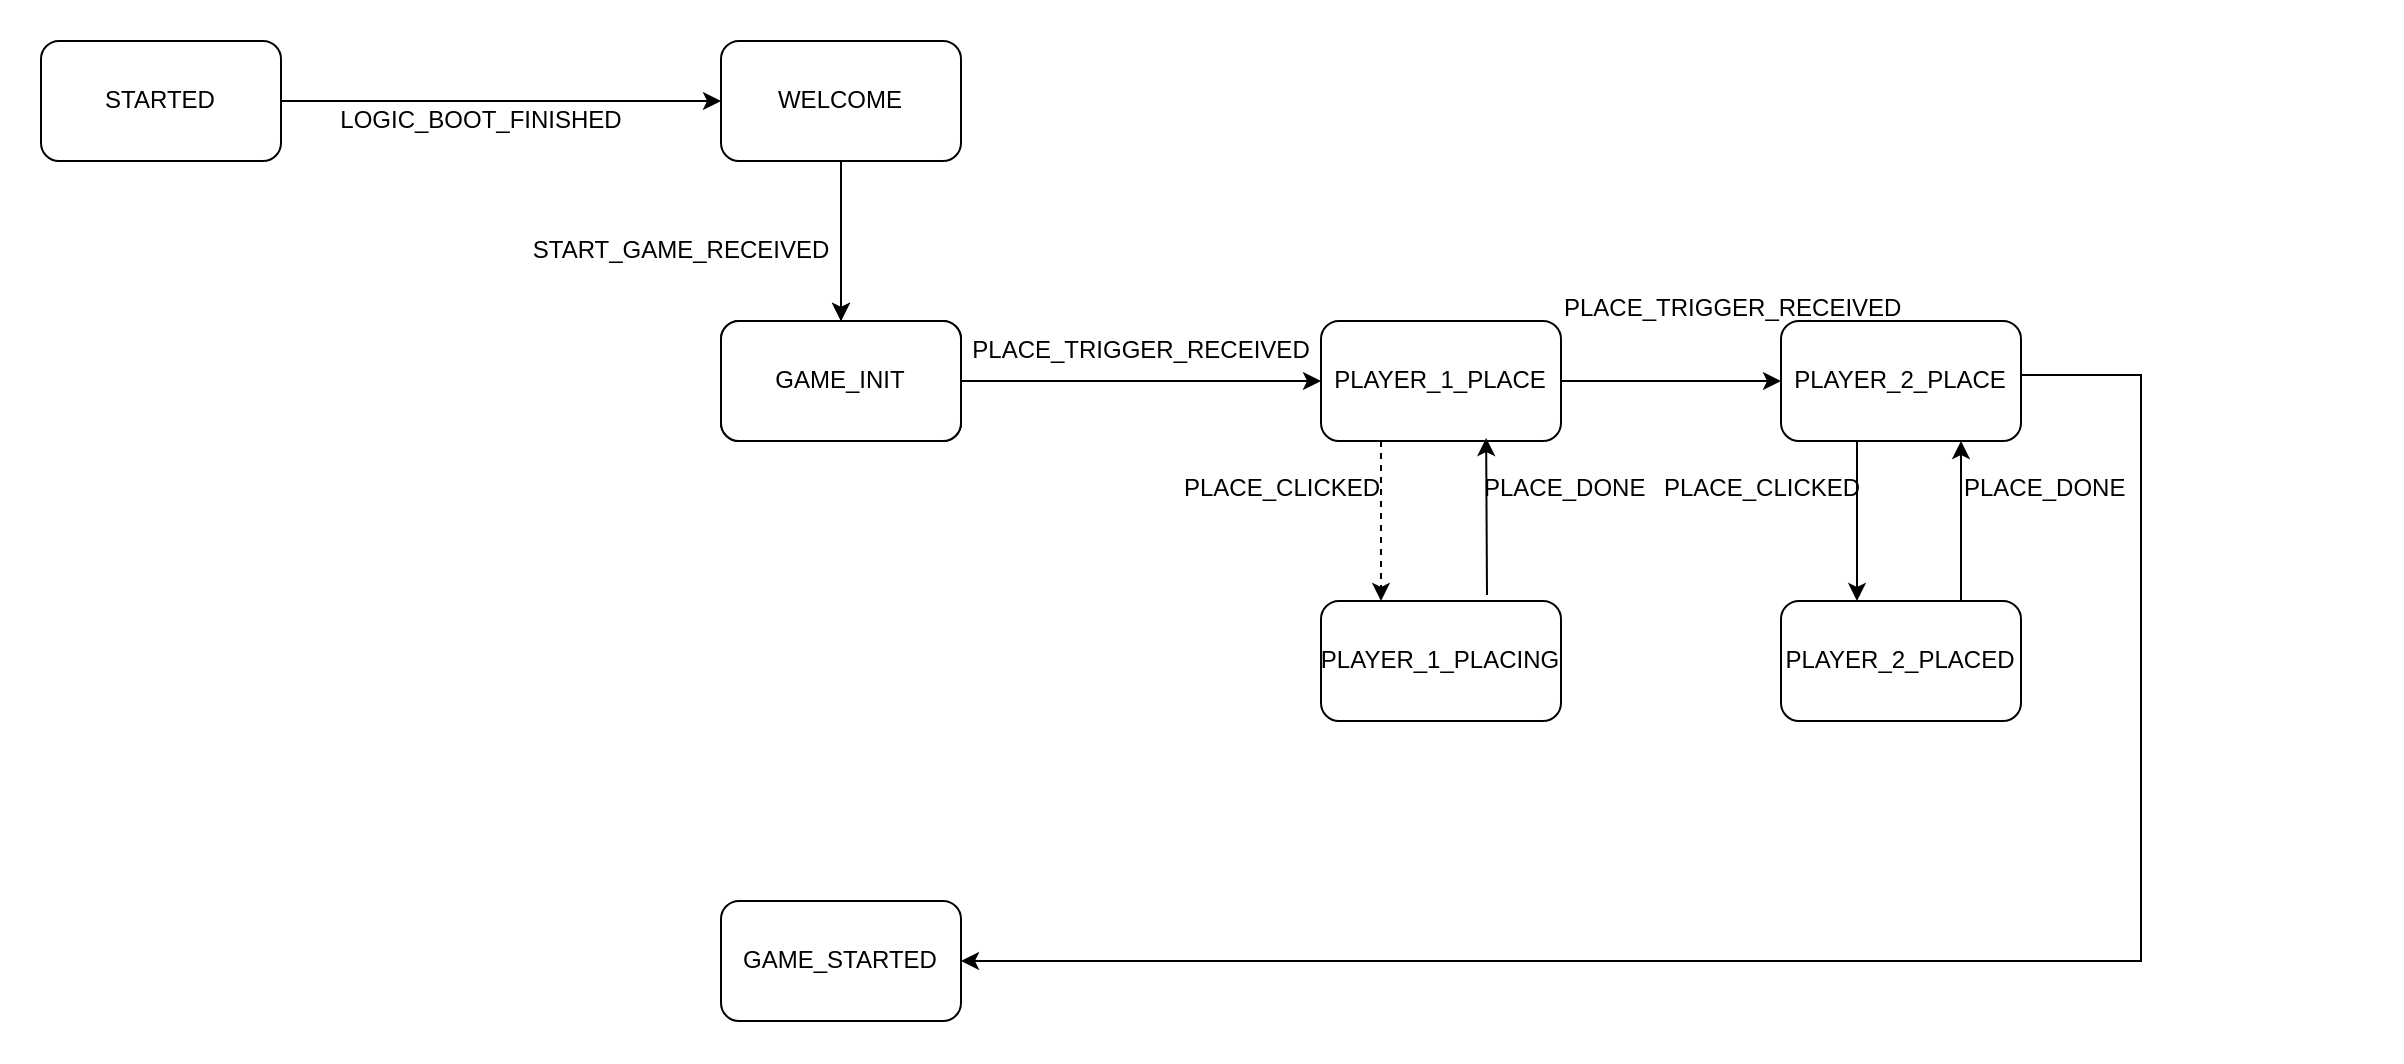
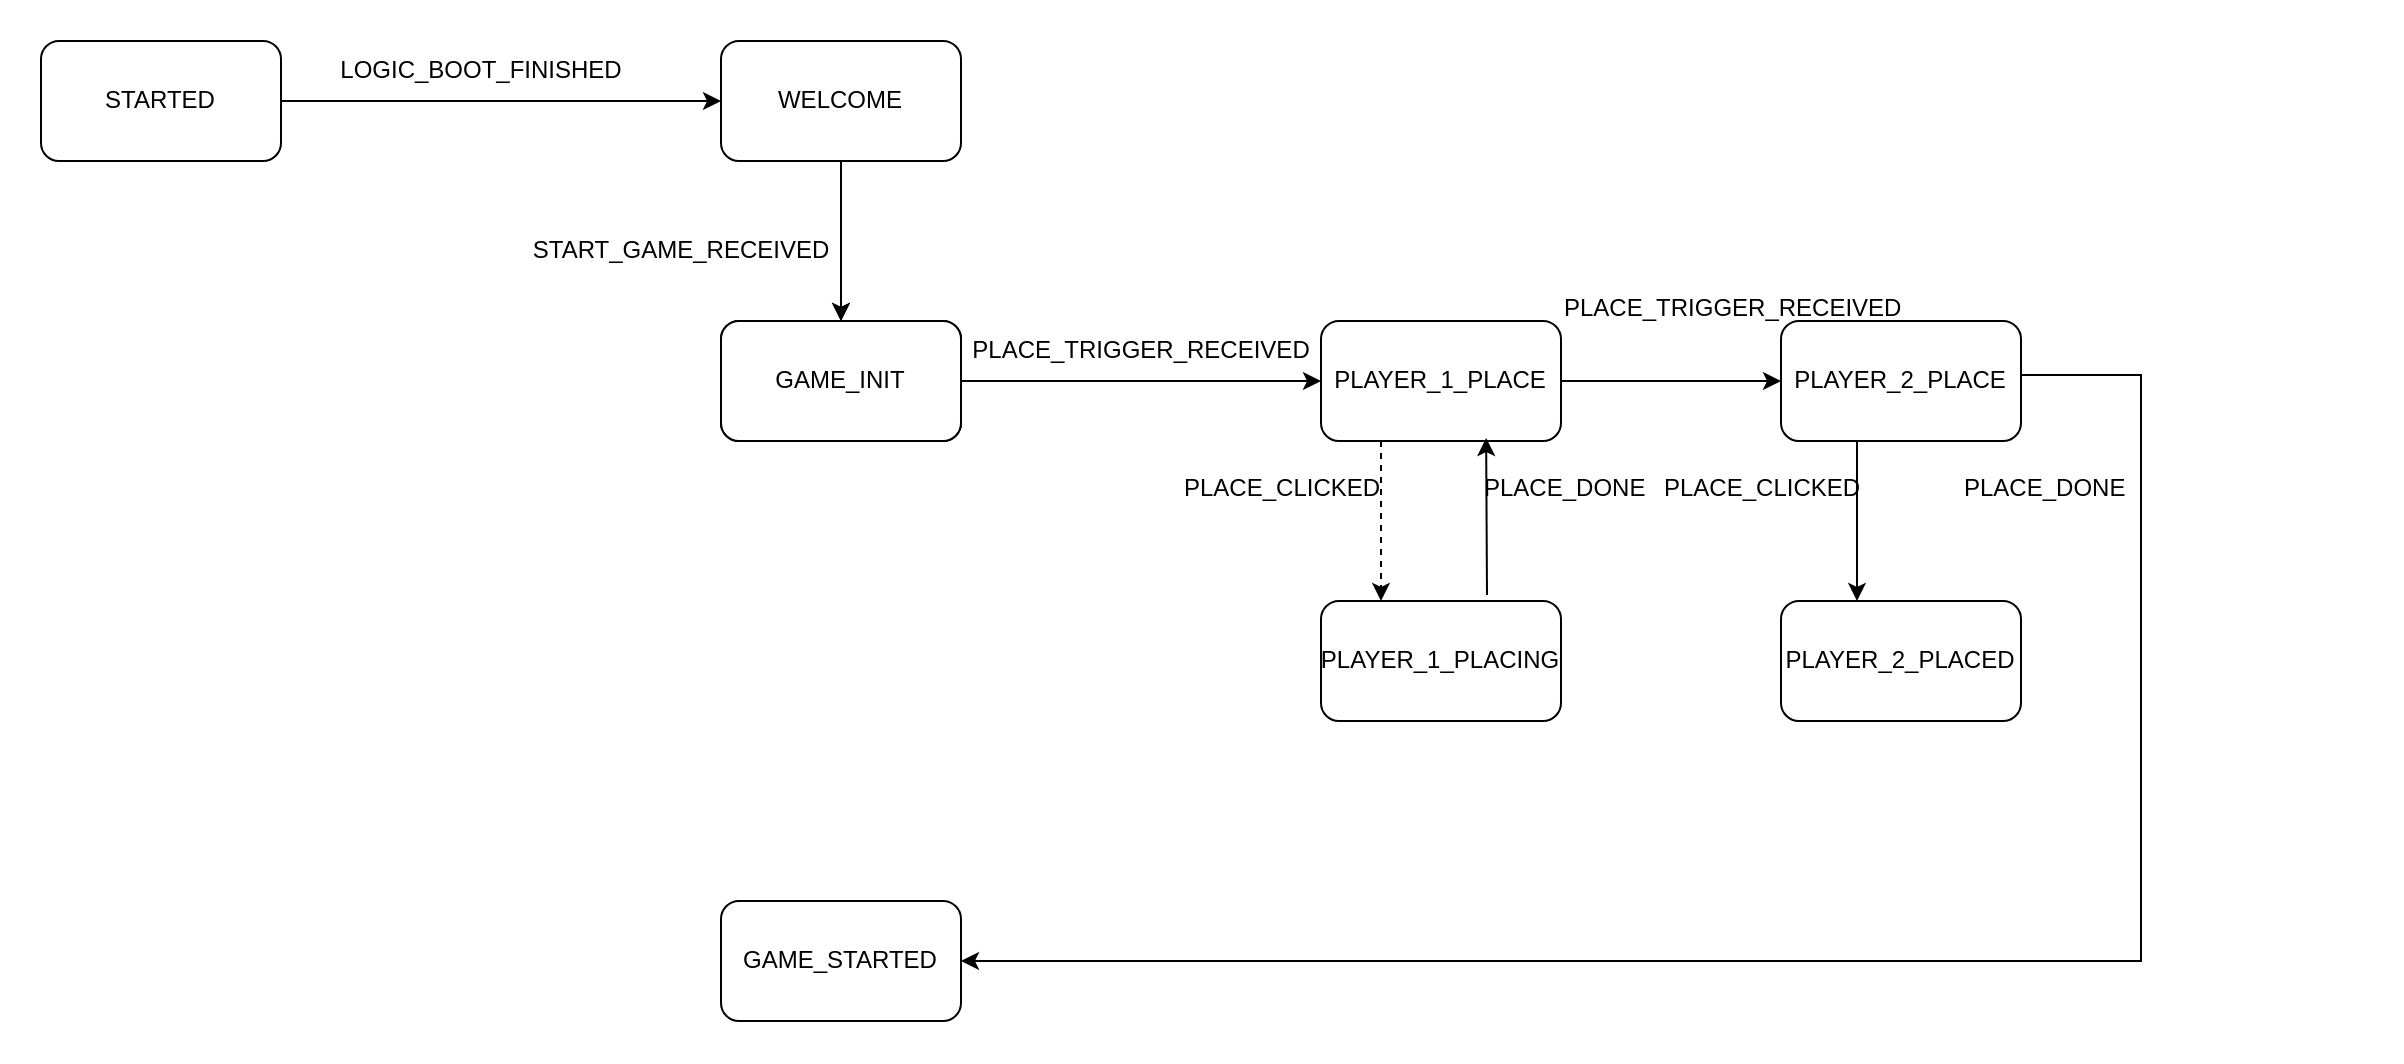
node "LOGIC_BOOT_FINISHED": moved (481, 121) -> (481, 71)
edge "PLAYER_2_PLACED" -> "PLAYER_2_PLACE": removed
